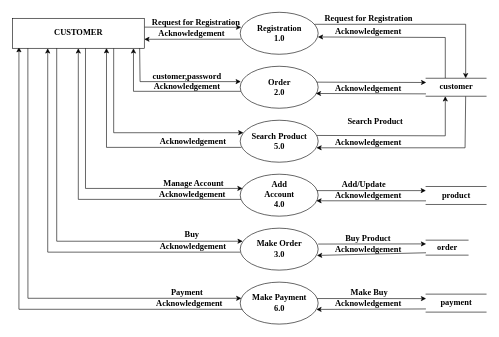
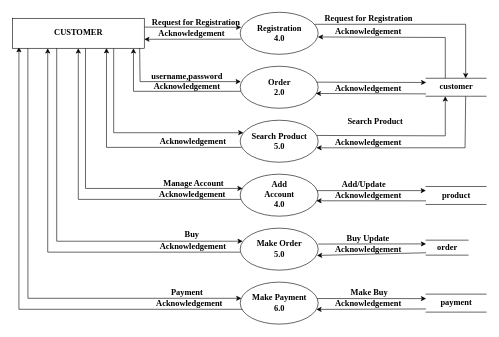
node "Registration1.0": label "Registration1.0" -> "Registration4.0"
node "customer,password": label "customer,password" -> "username,password"
node "Buy Product": label "Buy Product" -> "Buy Update"
node "Make Order3.0": label "Make Order3.0" -> "Make Order5.0"
